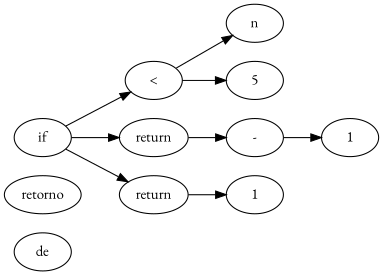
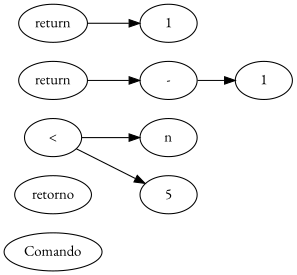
node "if": removed
node "de": removed
node "Comando": added
